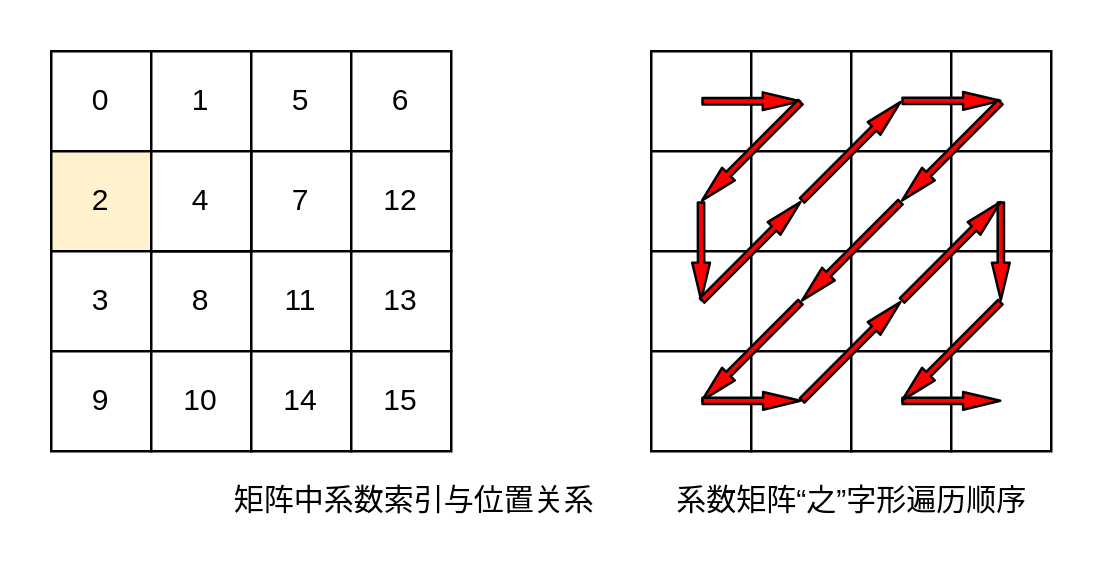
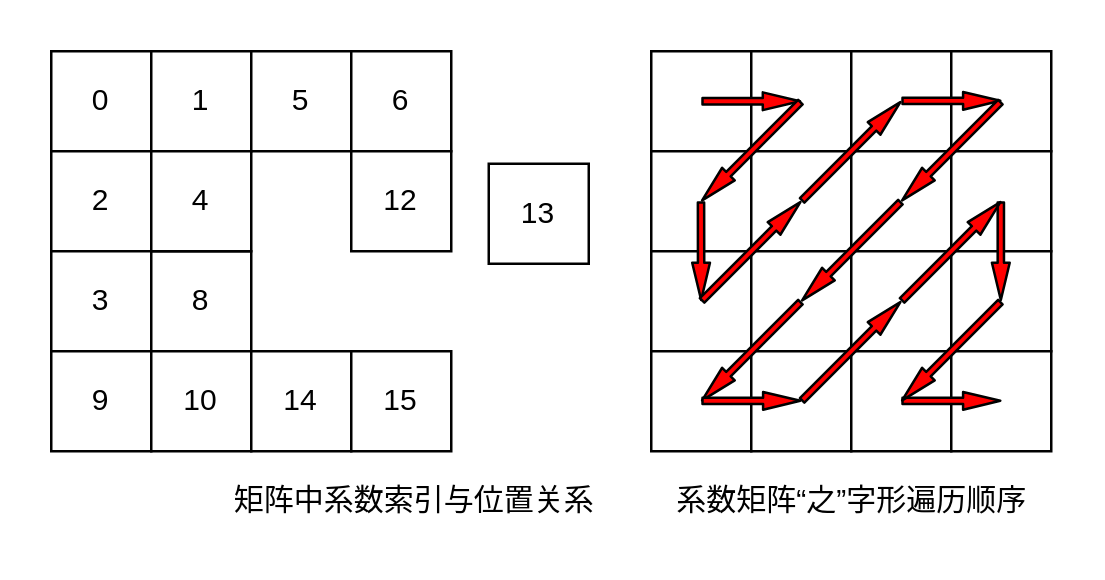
node "2": fillcolor #fff2cc -> #ffffff
node "7": removed
node "11": removed
node "13": moved (401, 301) -> (539, 214)
